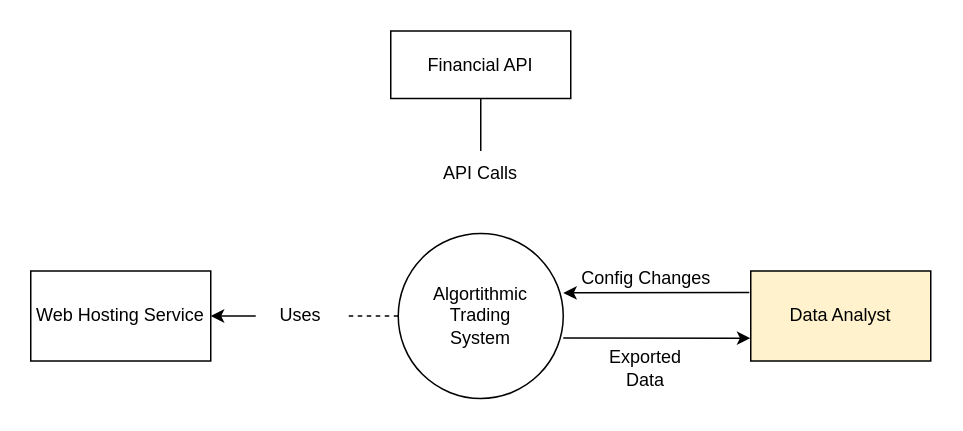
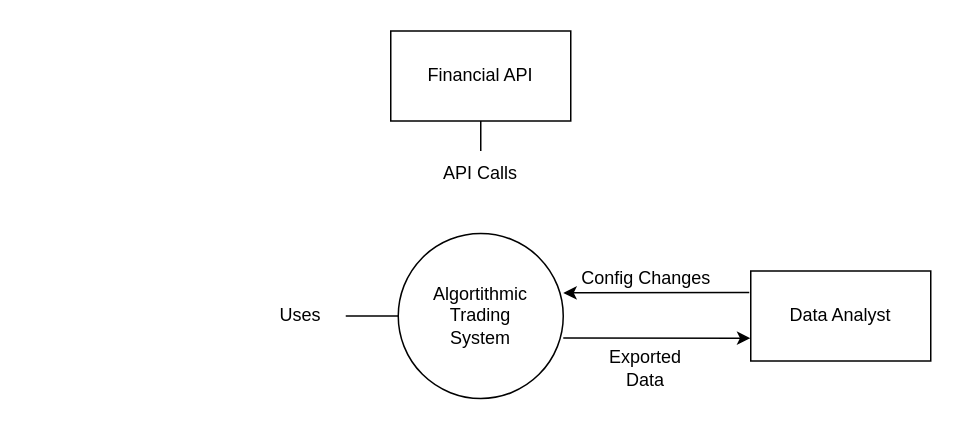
node "Financial API": size 180x68 -> 180x90
node "Web Hosting Service": removed
edge "Uses" -> "Web Hosting Service": removed
edge "Uses" -- "Algortithmic Trading System": style dashed -> solid
node "Data Analyst": fillcolor #fff2cc -> #ffffff
